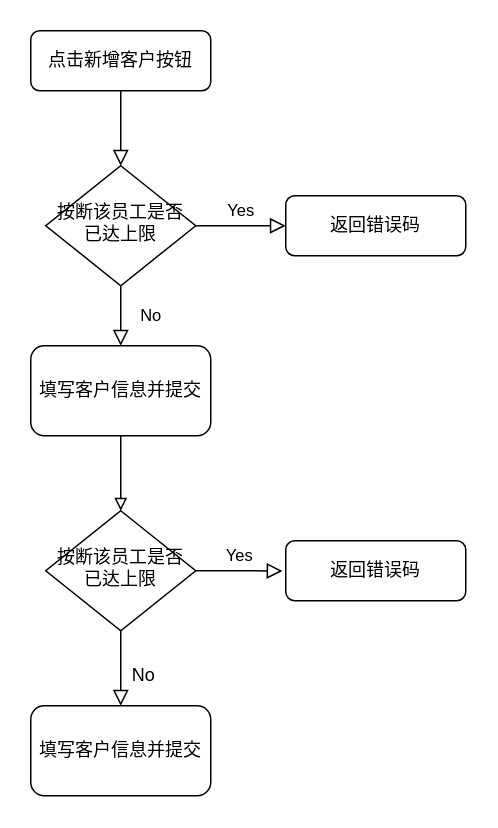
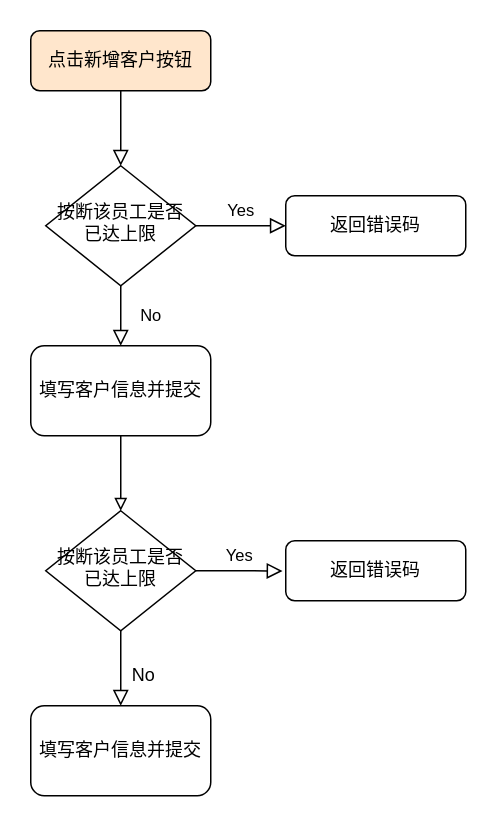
node "点击新增客户按钮": fillcolor #ffffff -> #ffe6cc
